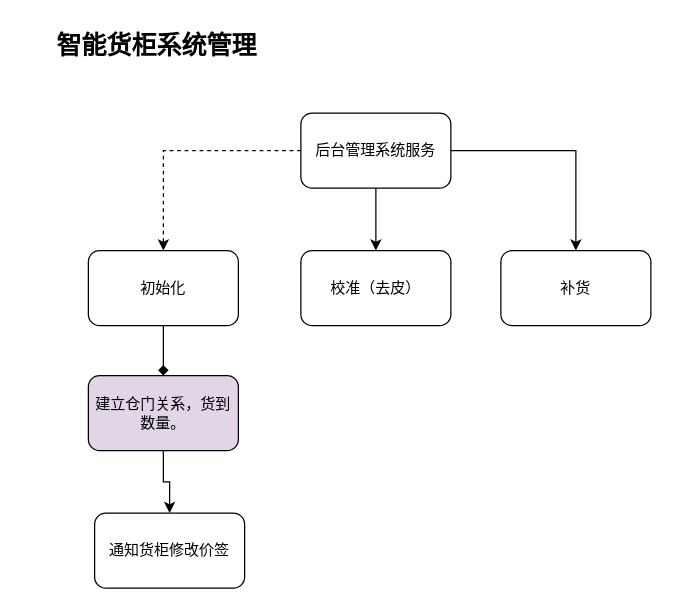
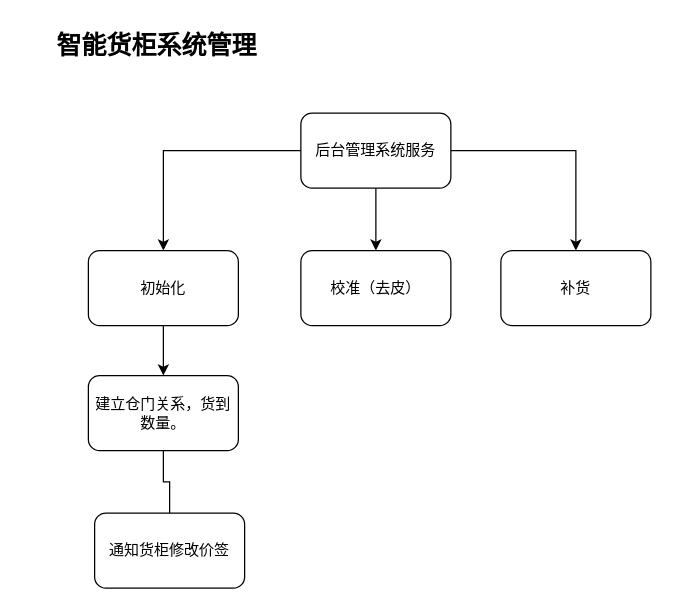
edge "后台管理系统服务" -> "初始化": style dashed -> solid
edge "初始化" -> "建立仓门关系，货到数量。": arrowhead diamond -> classic
node "建立仓门关系，货到数量。": fillcolor #e1d5e7 -> #ffffff
edge "建立仓门关系，货到数量。" -> "通知货柜修改价签": arrowhead classic -> none
